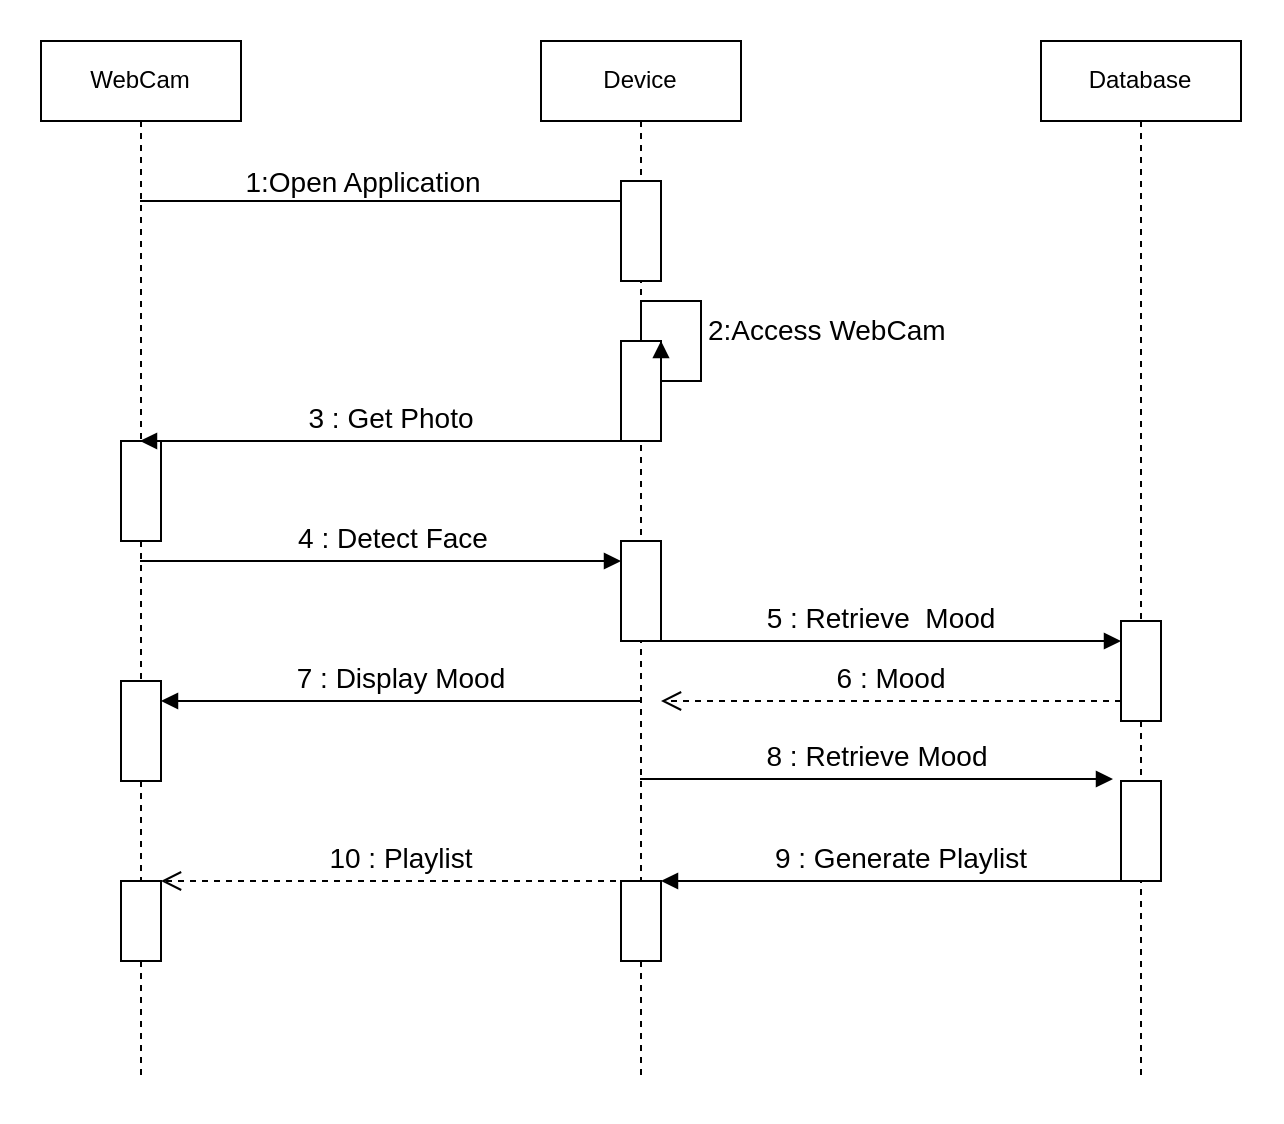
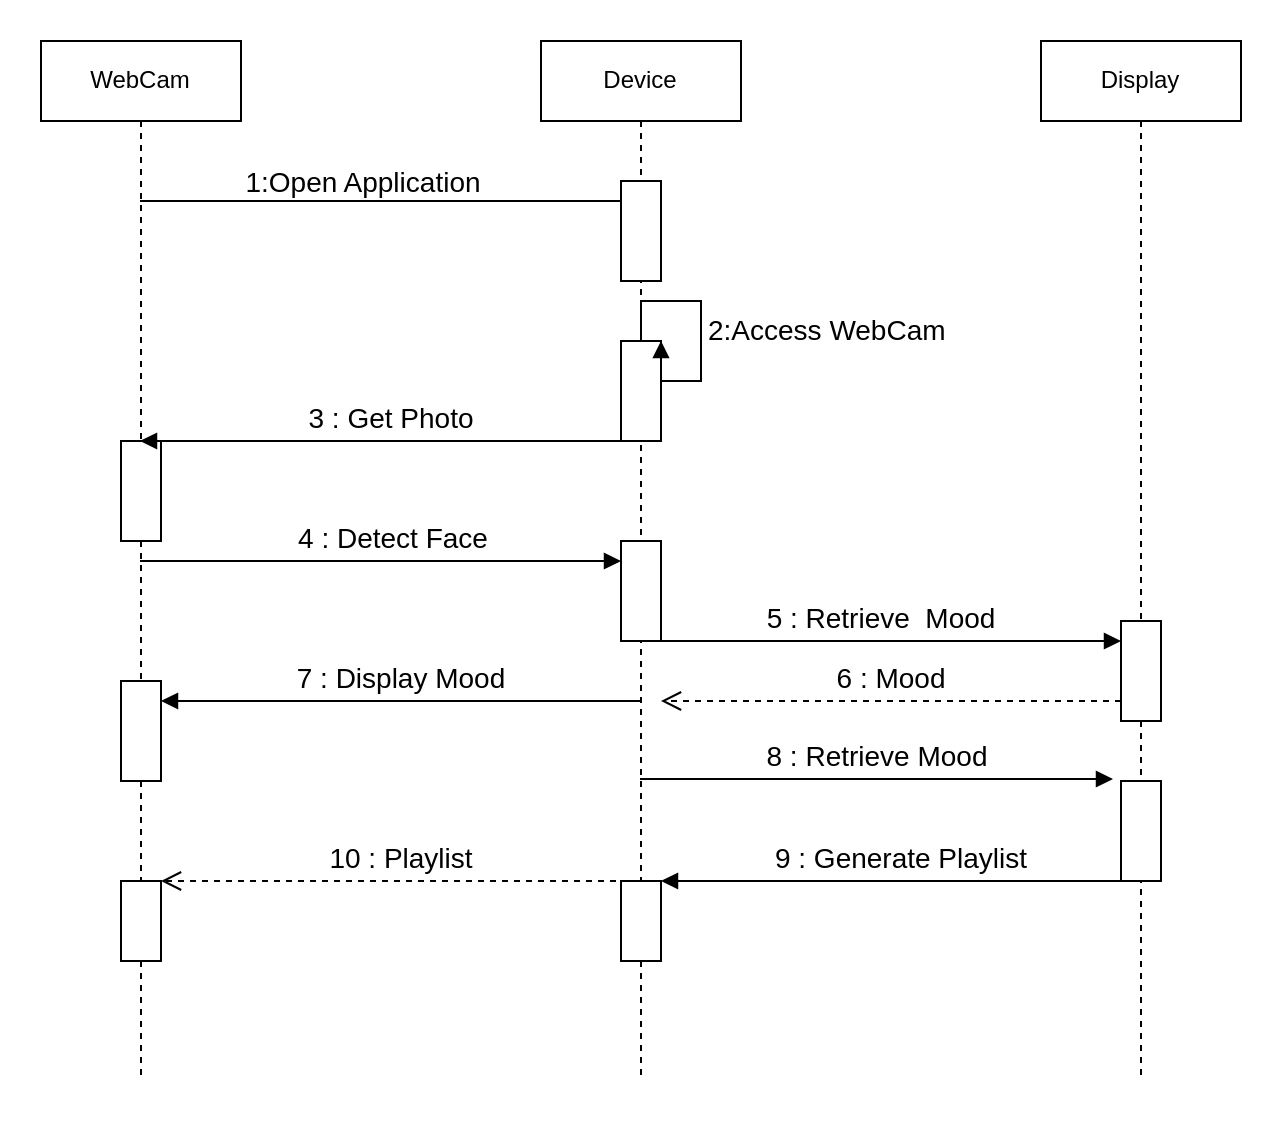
node "Database": label "Database" -> "Display"
